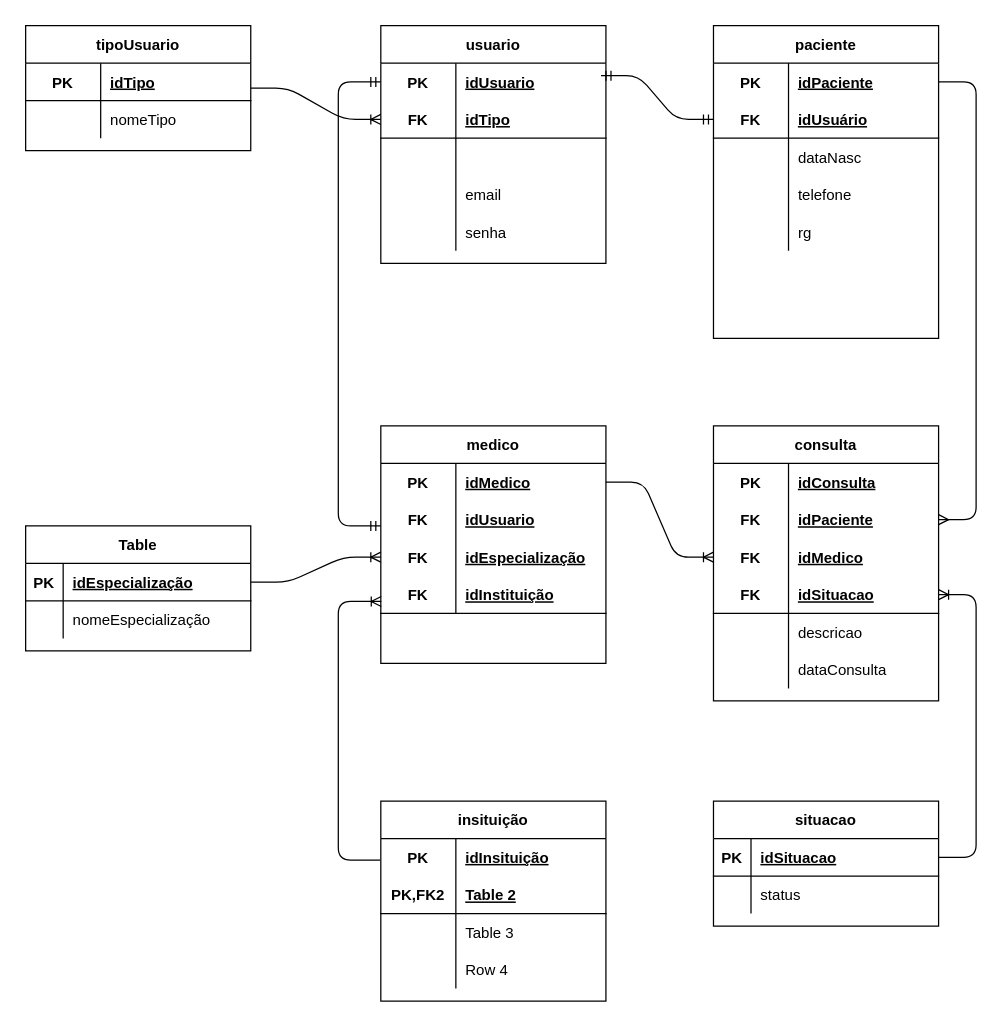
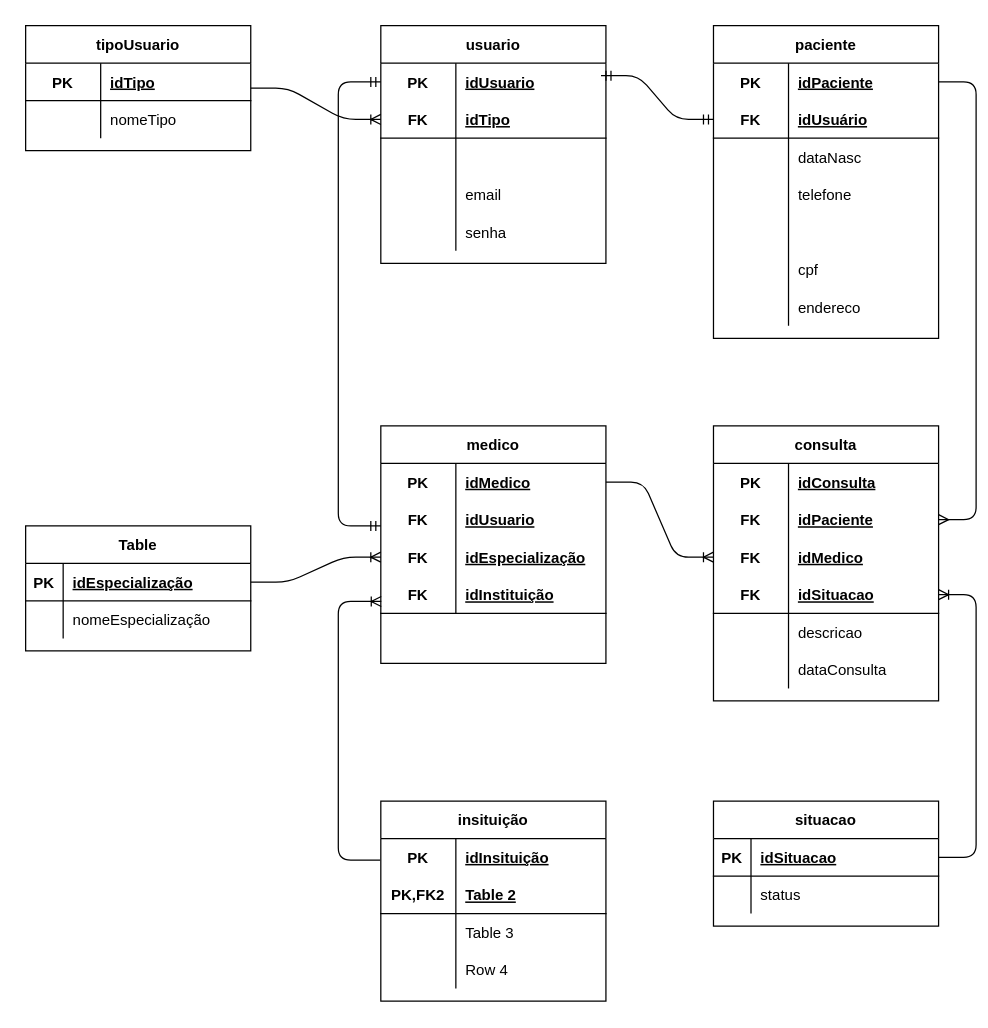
node "rg": removed
node "cpf": added
node "endereco": added
